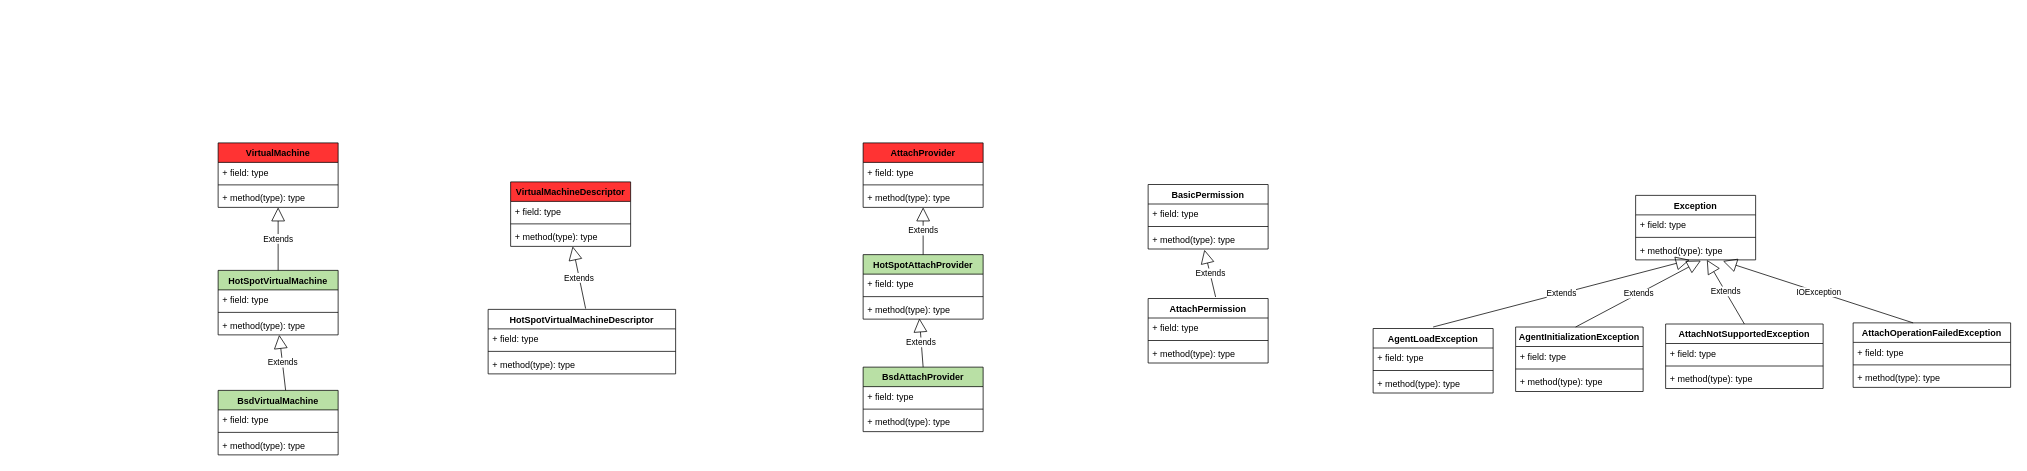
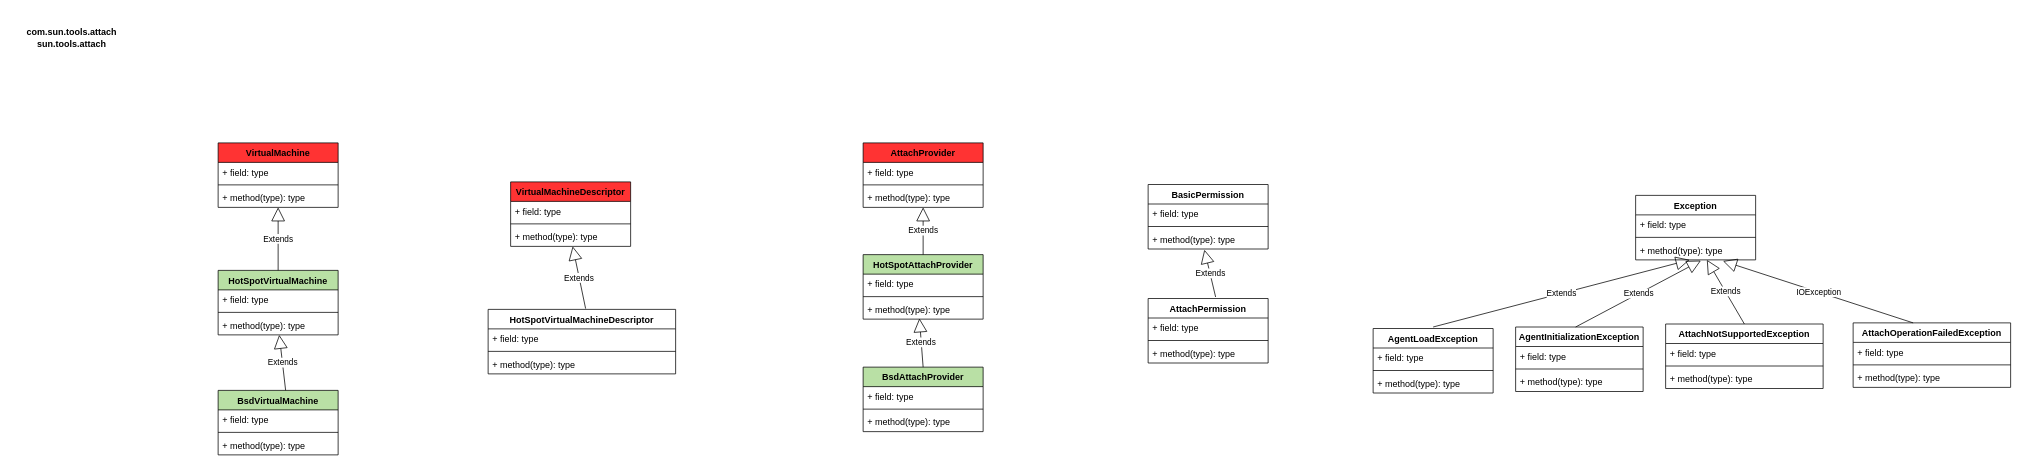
node "com.sun.tools.attach sun.tools.attach": added
